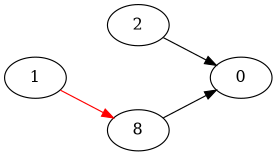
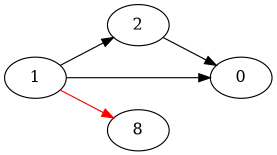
edge "1" -> "2": added
edge "8" -> "0": now "1" -> "0"
